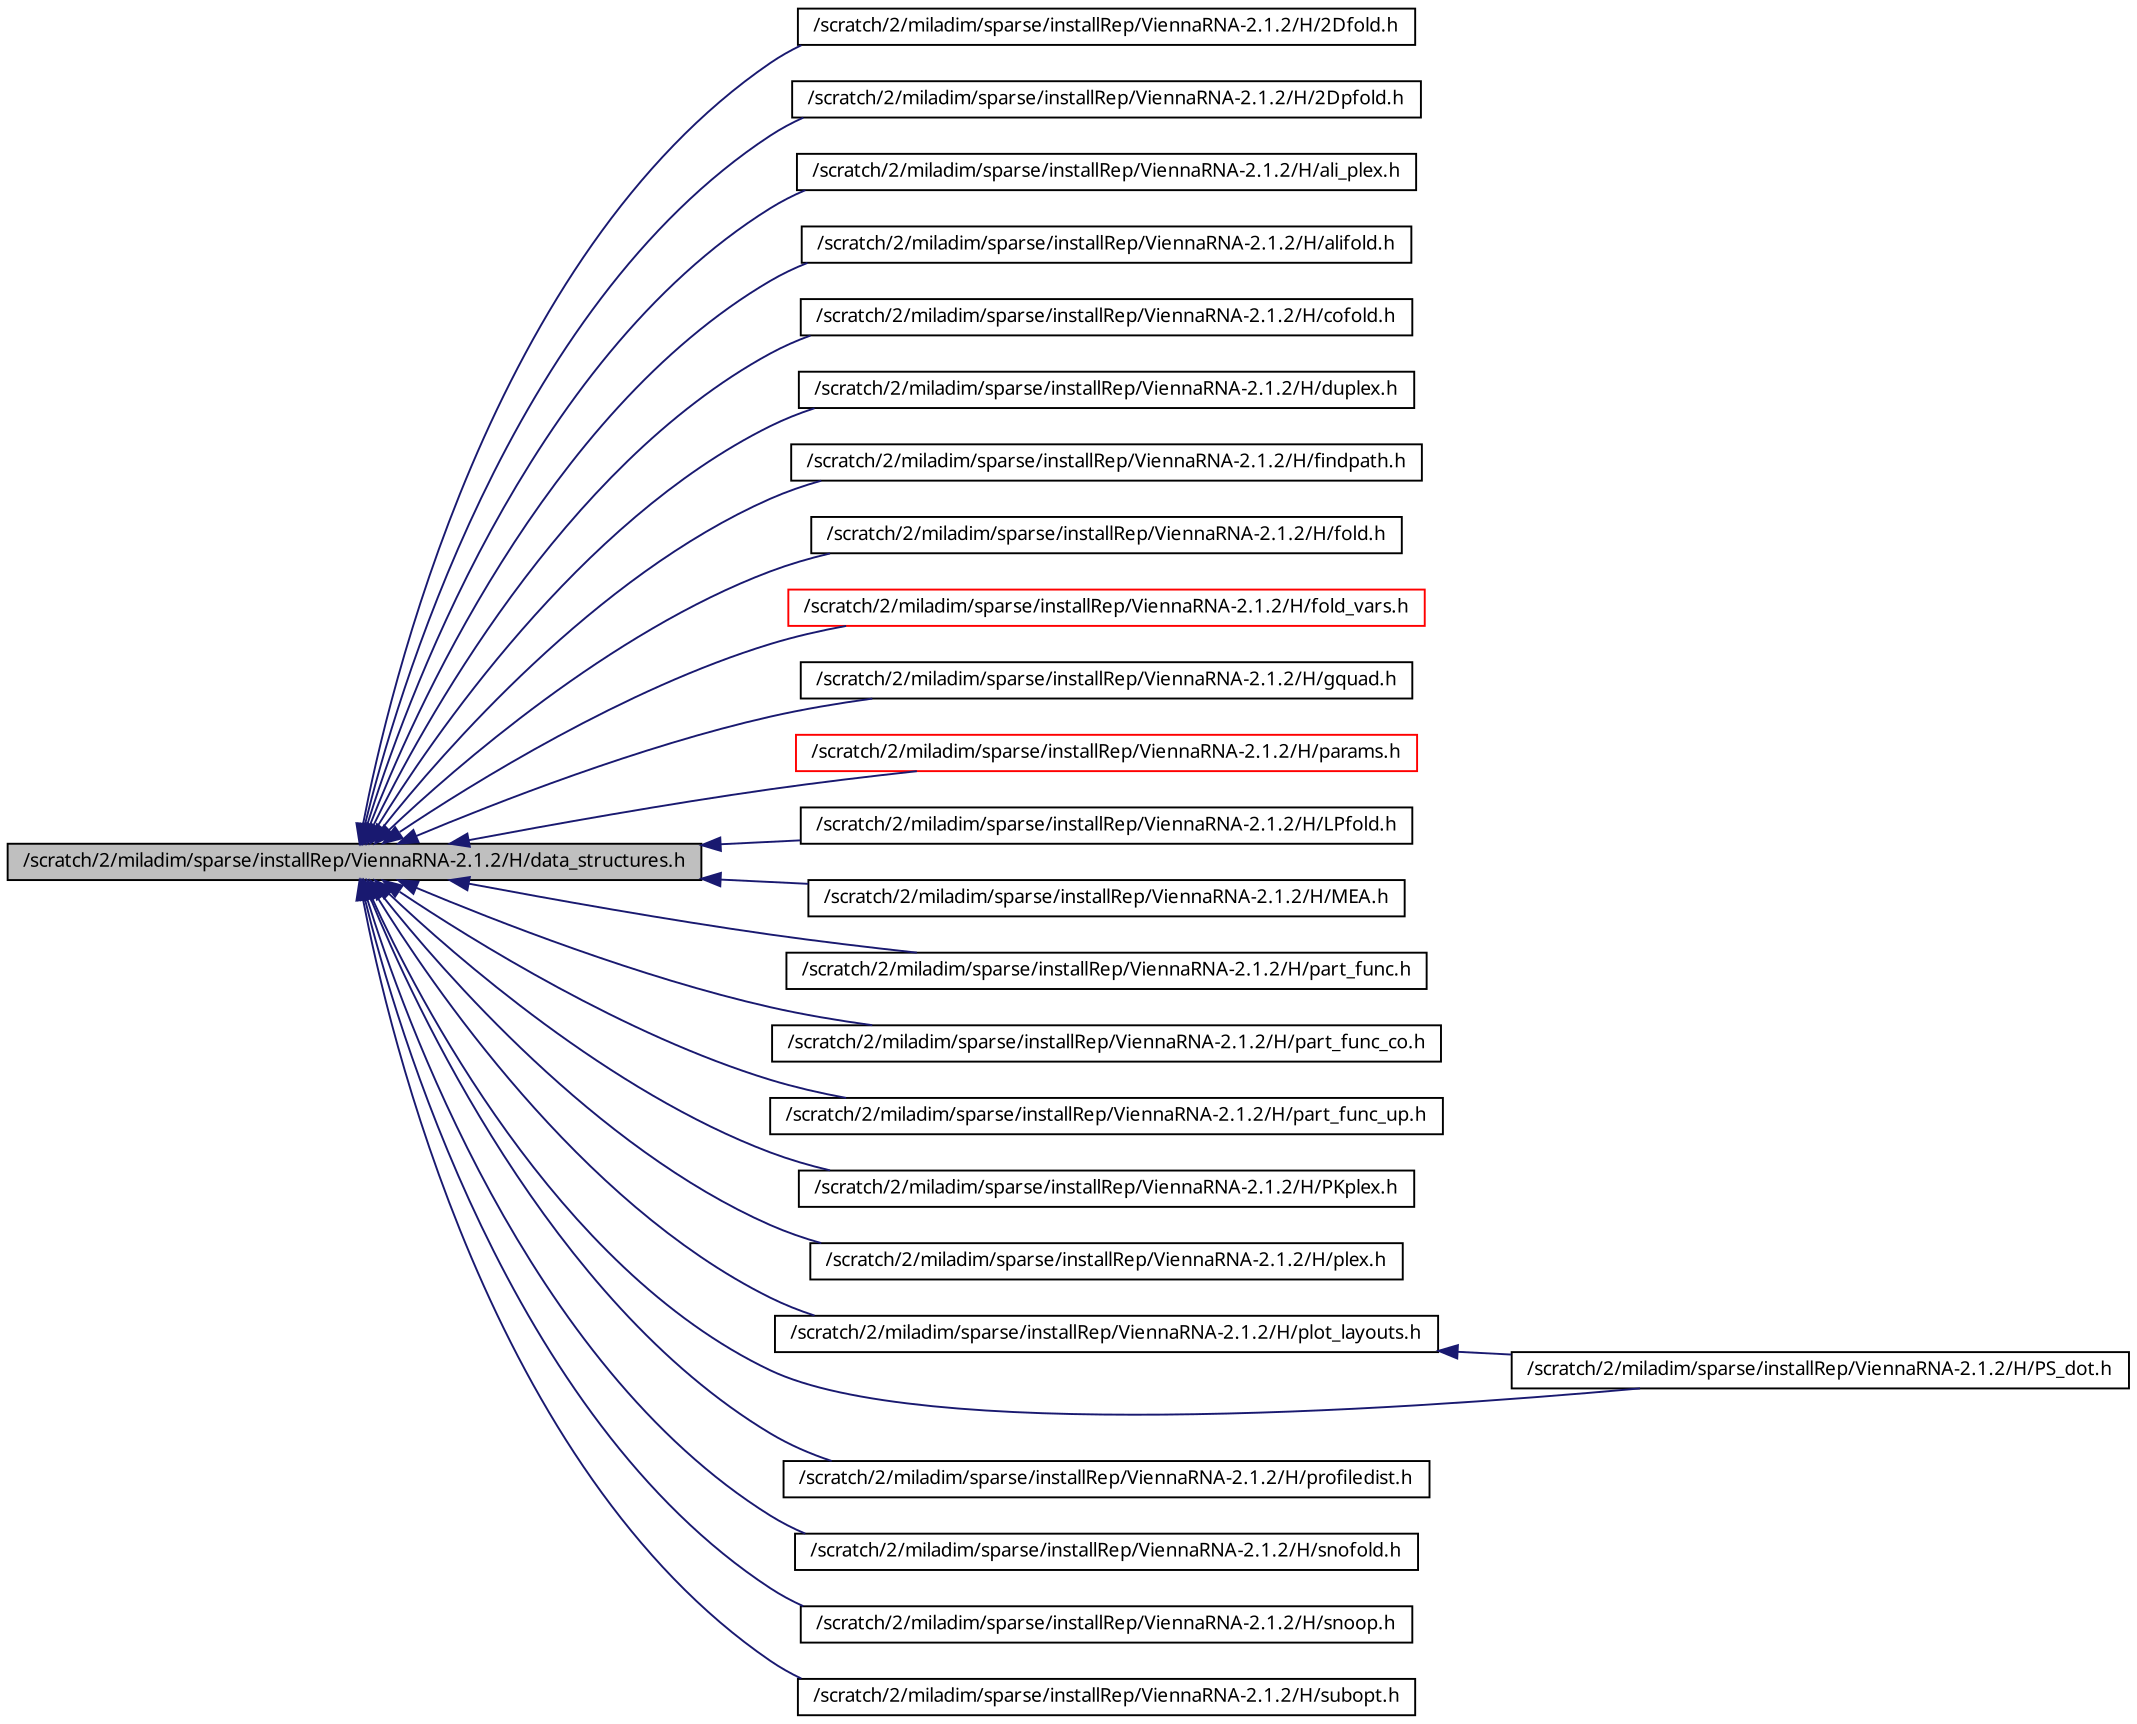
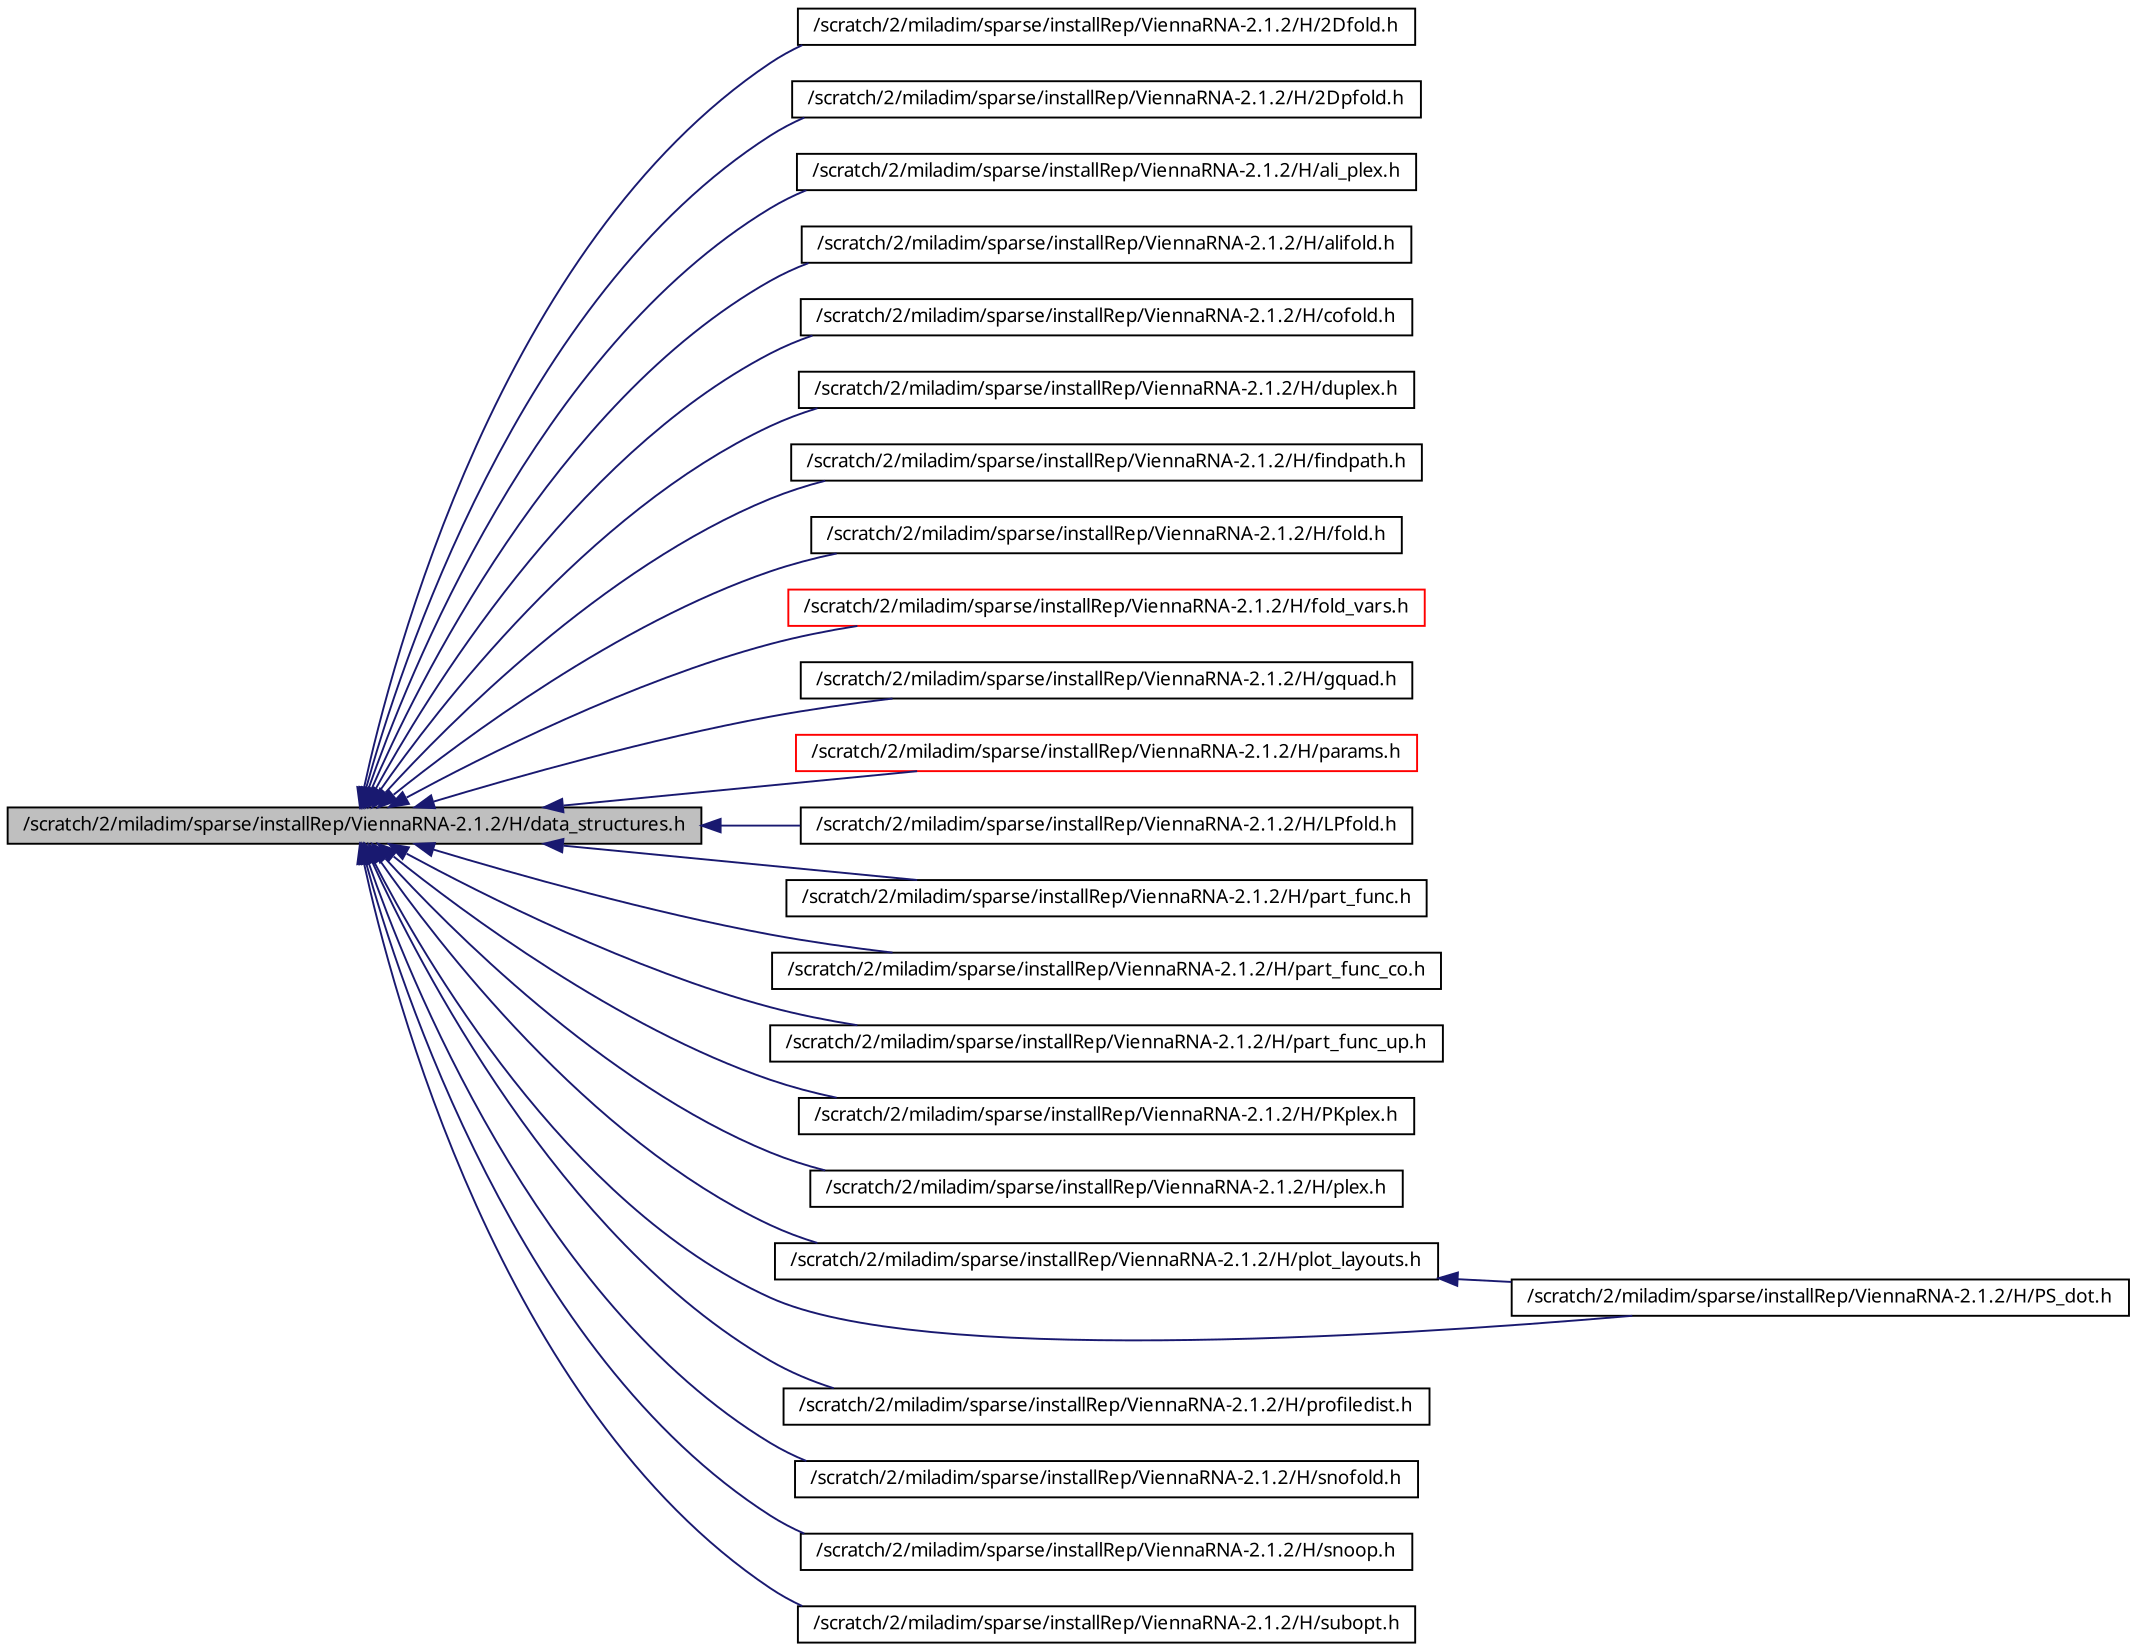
node "/scratch/2/miladim/sparse/installRep/ViennaRNA-2.1.2/H/MEA.h": removed
